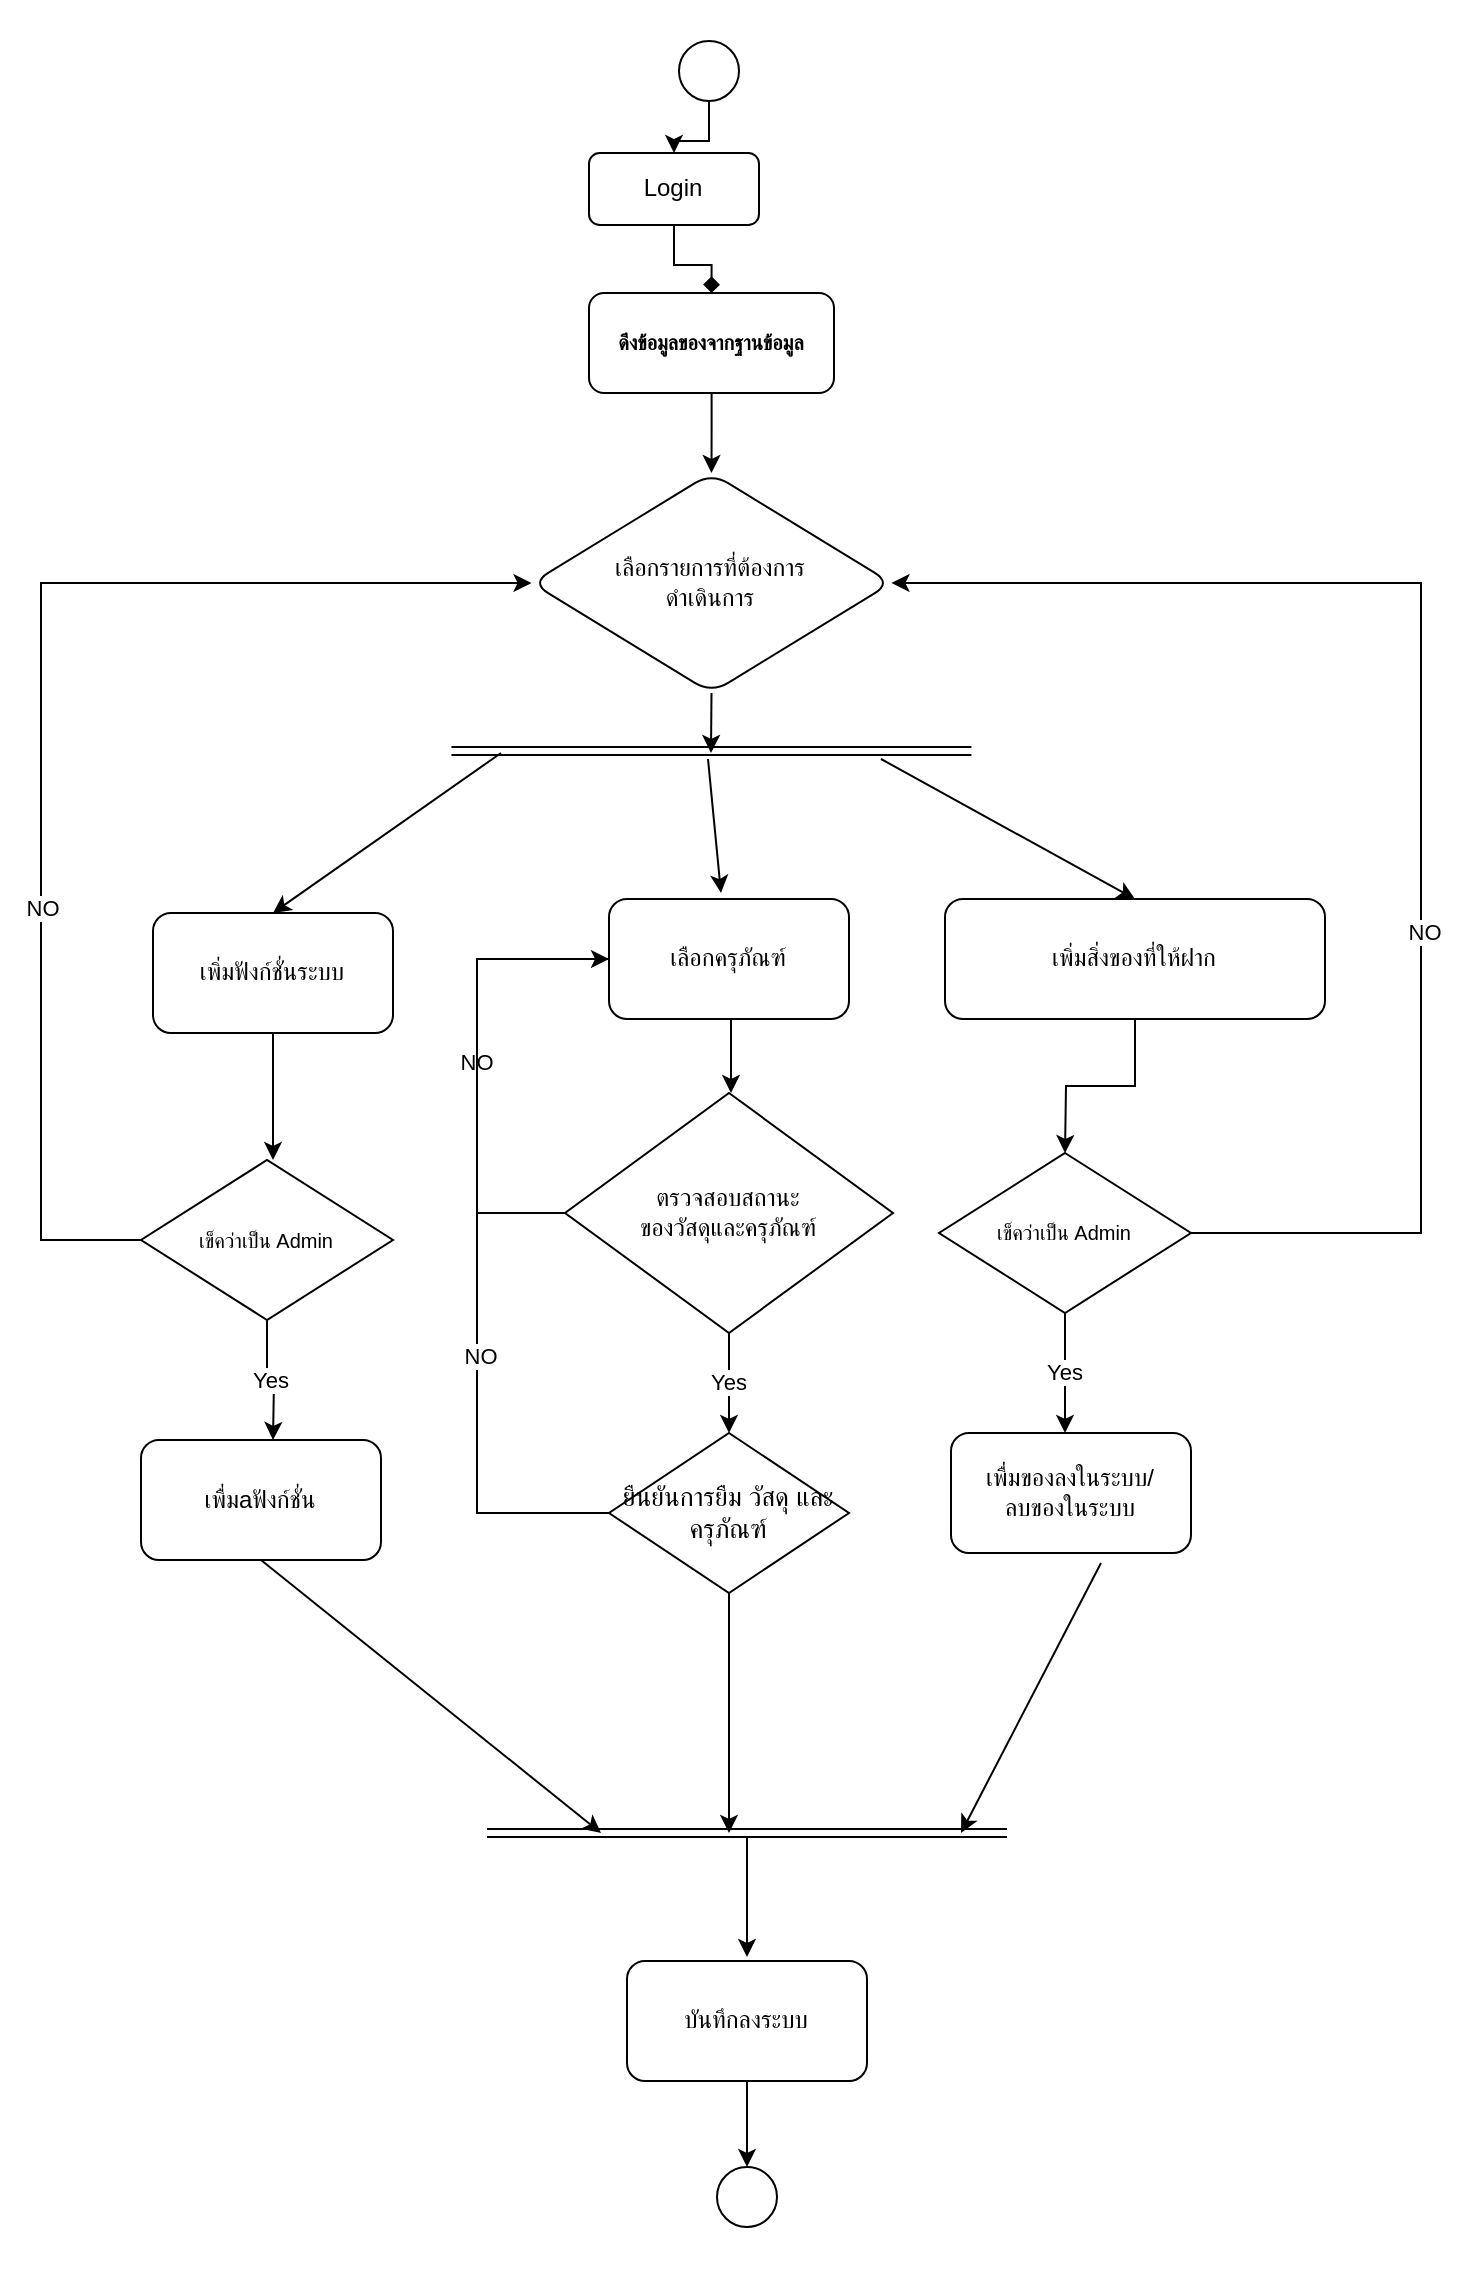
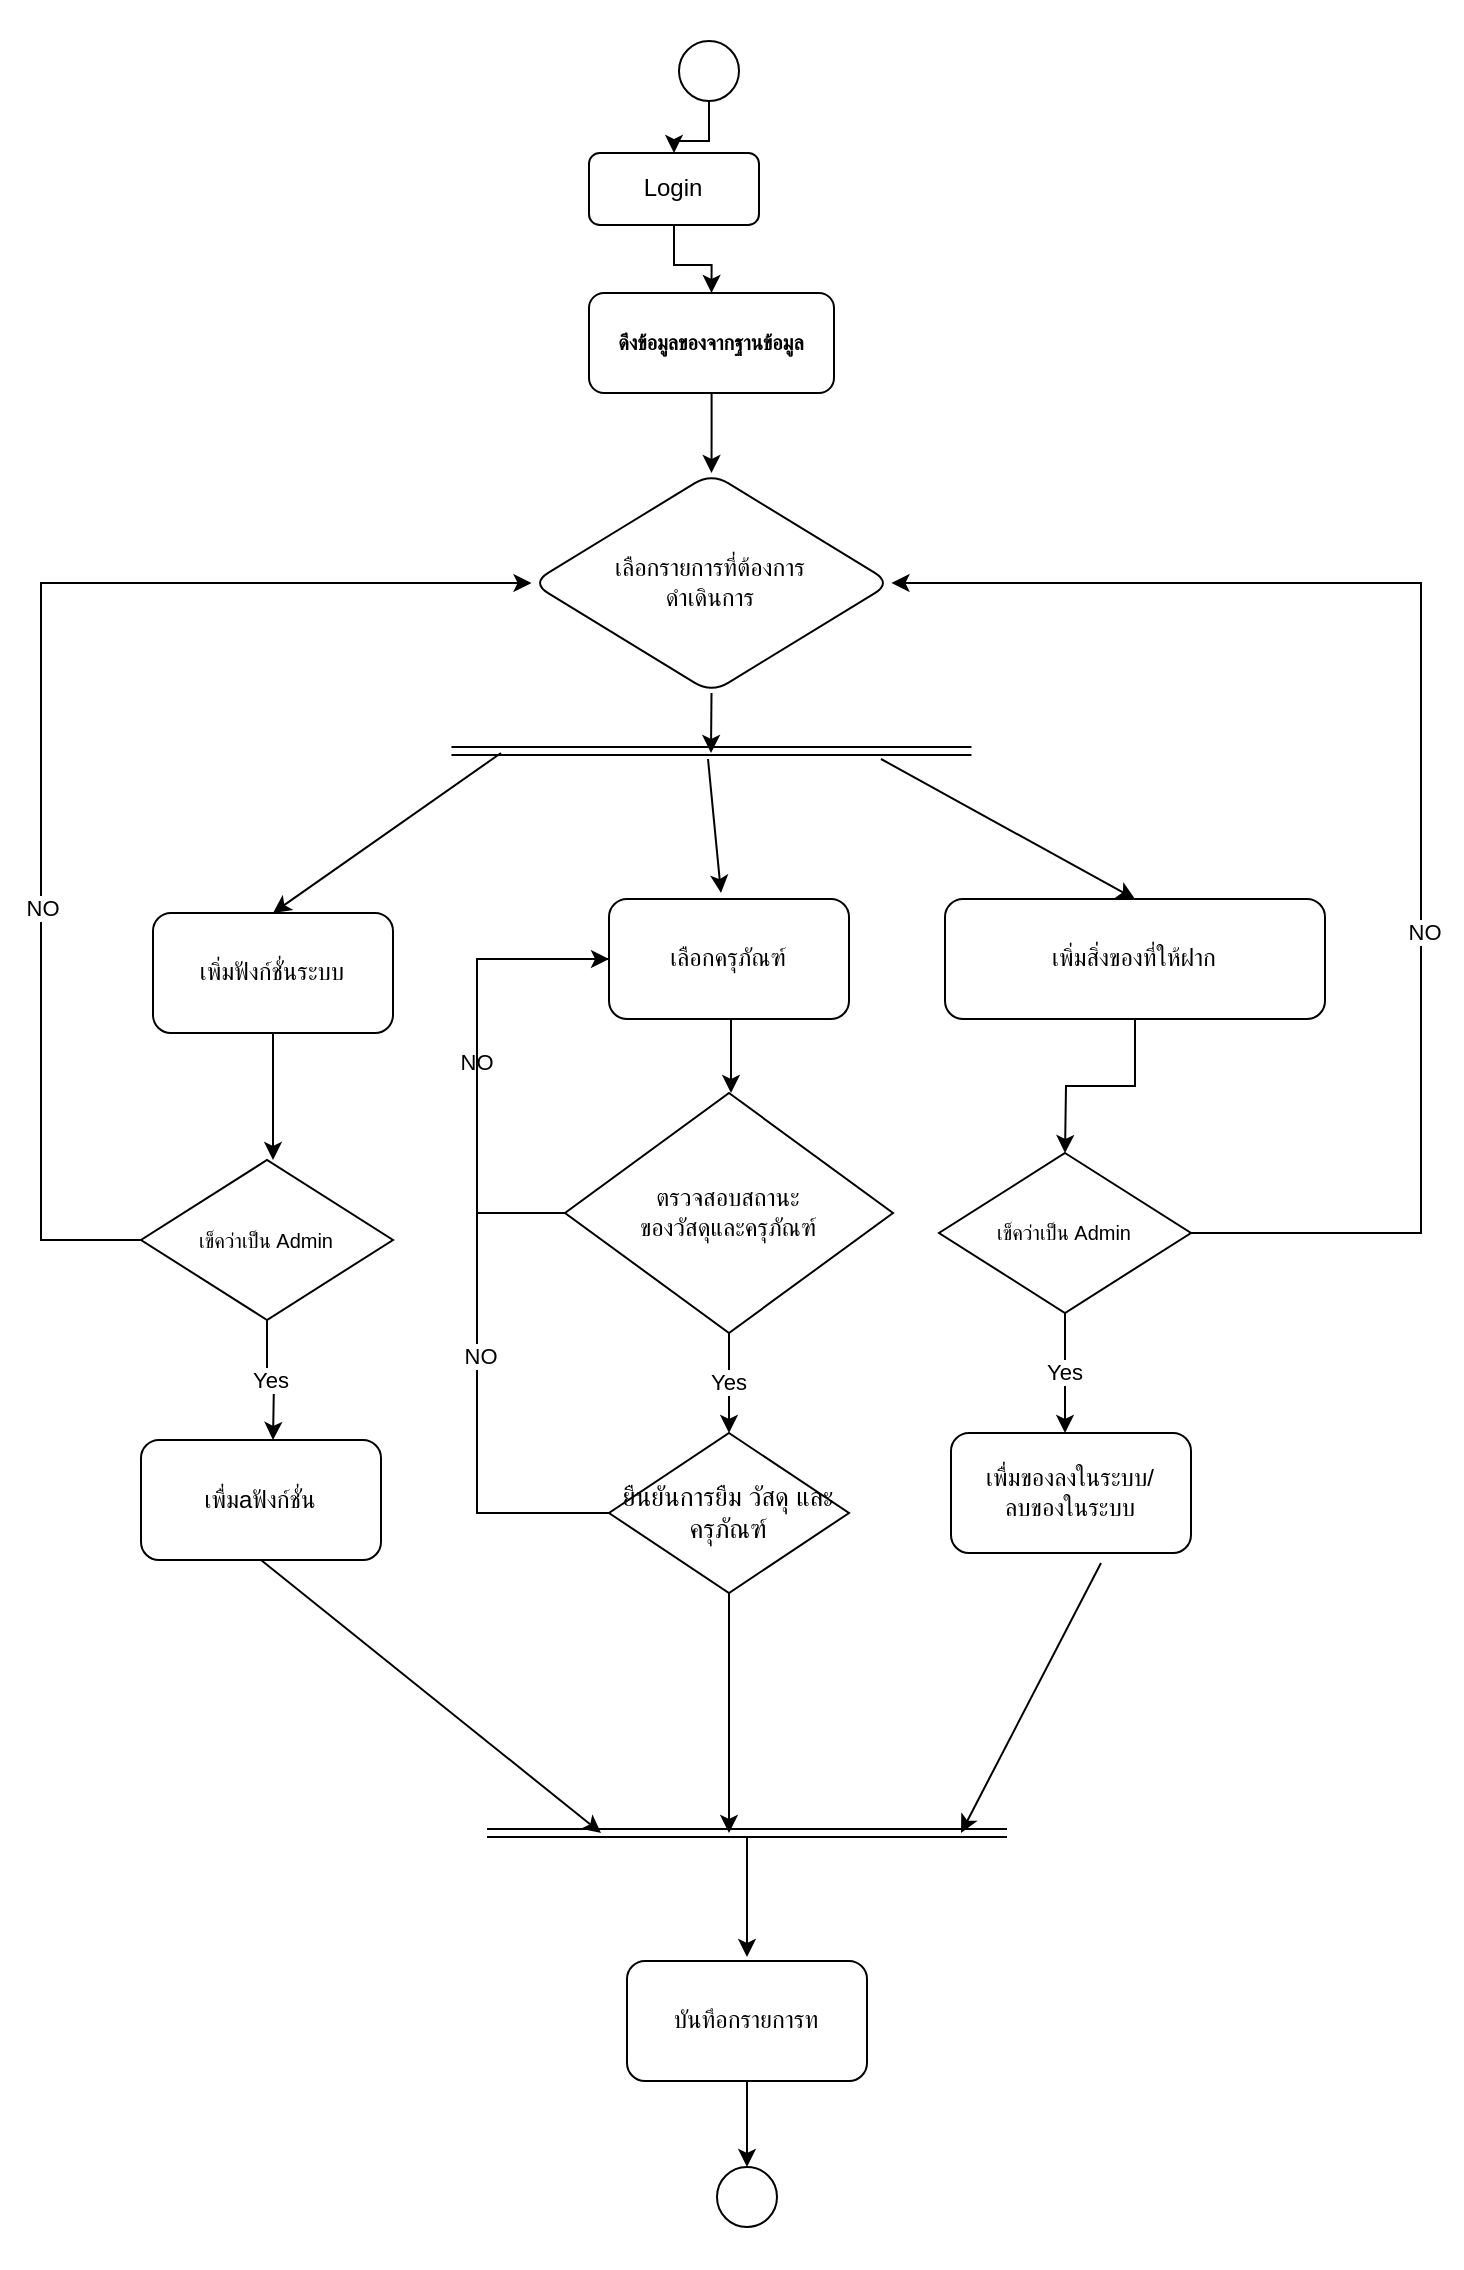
edge "Login" -> "ดึงข้อมูลของจากฐานข้อมูล": arrowhead diamond -> classic
node "บันทึกลงระบบ": label "บันทึกลงระบบ" -> "บันทึอกรายการท"
